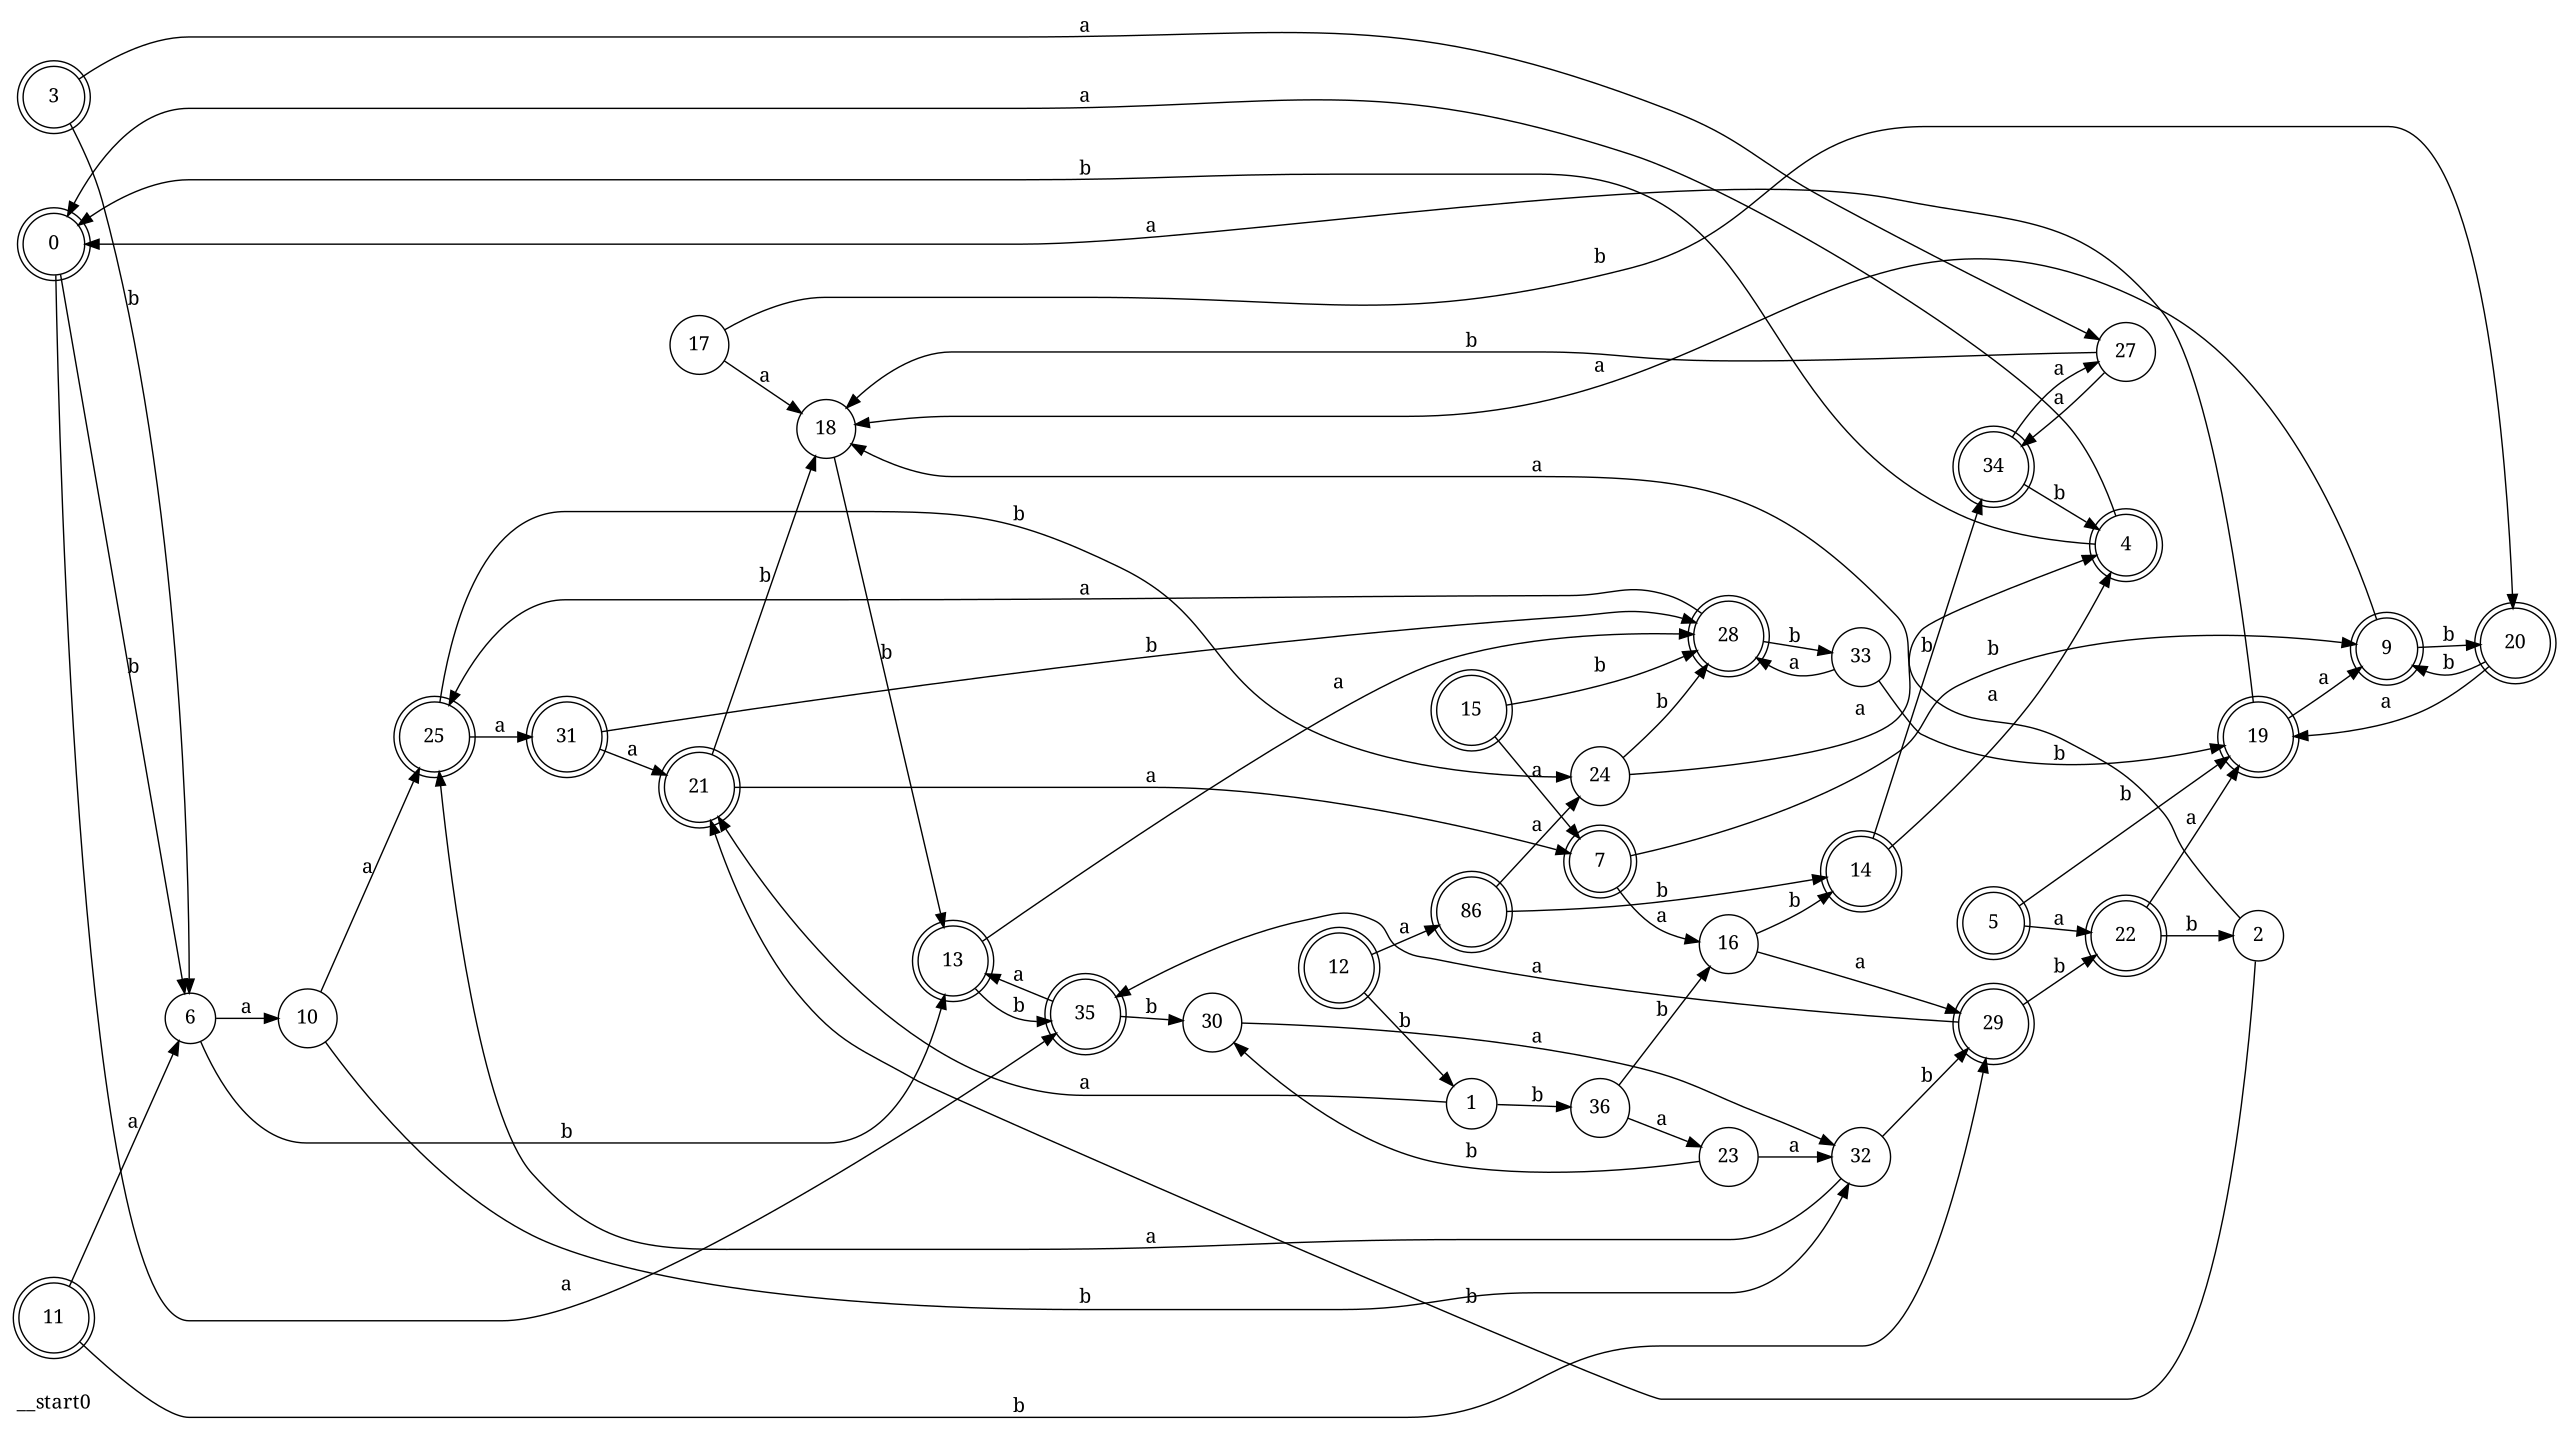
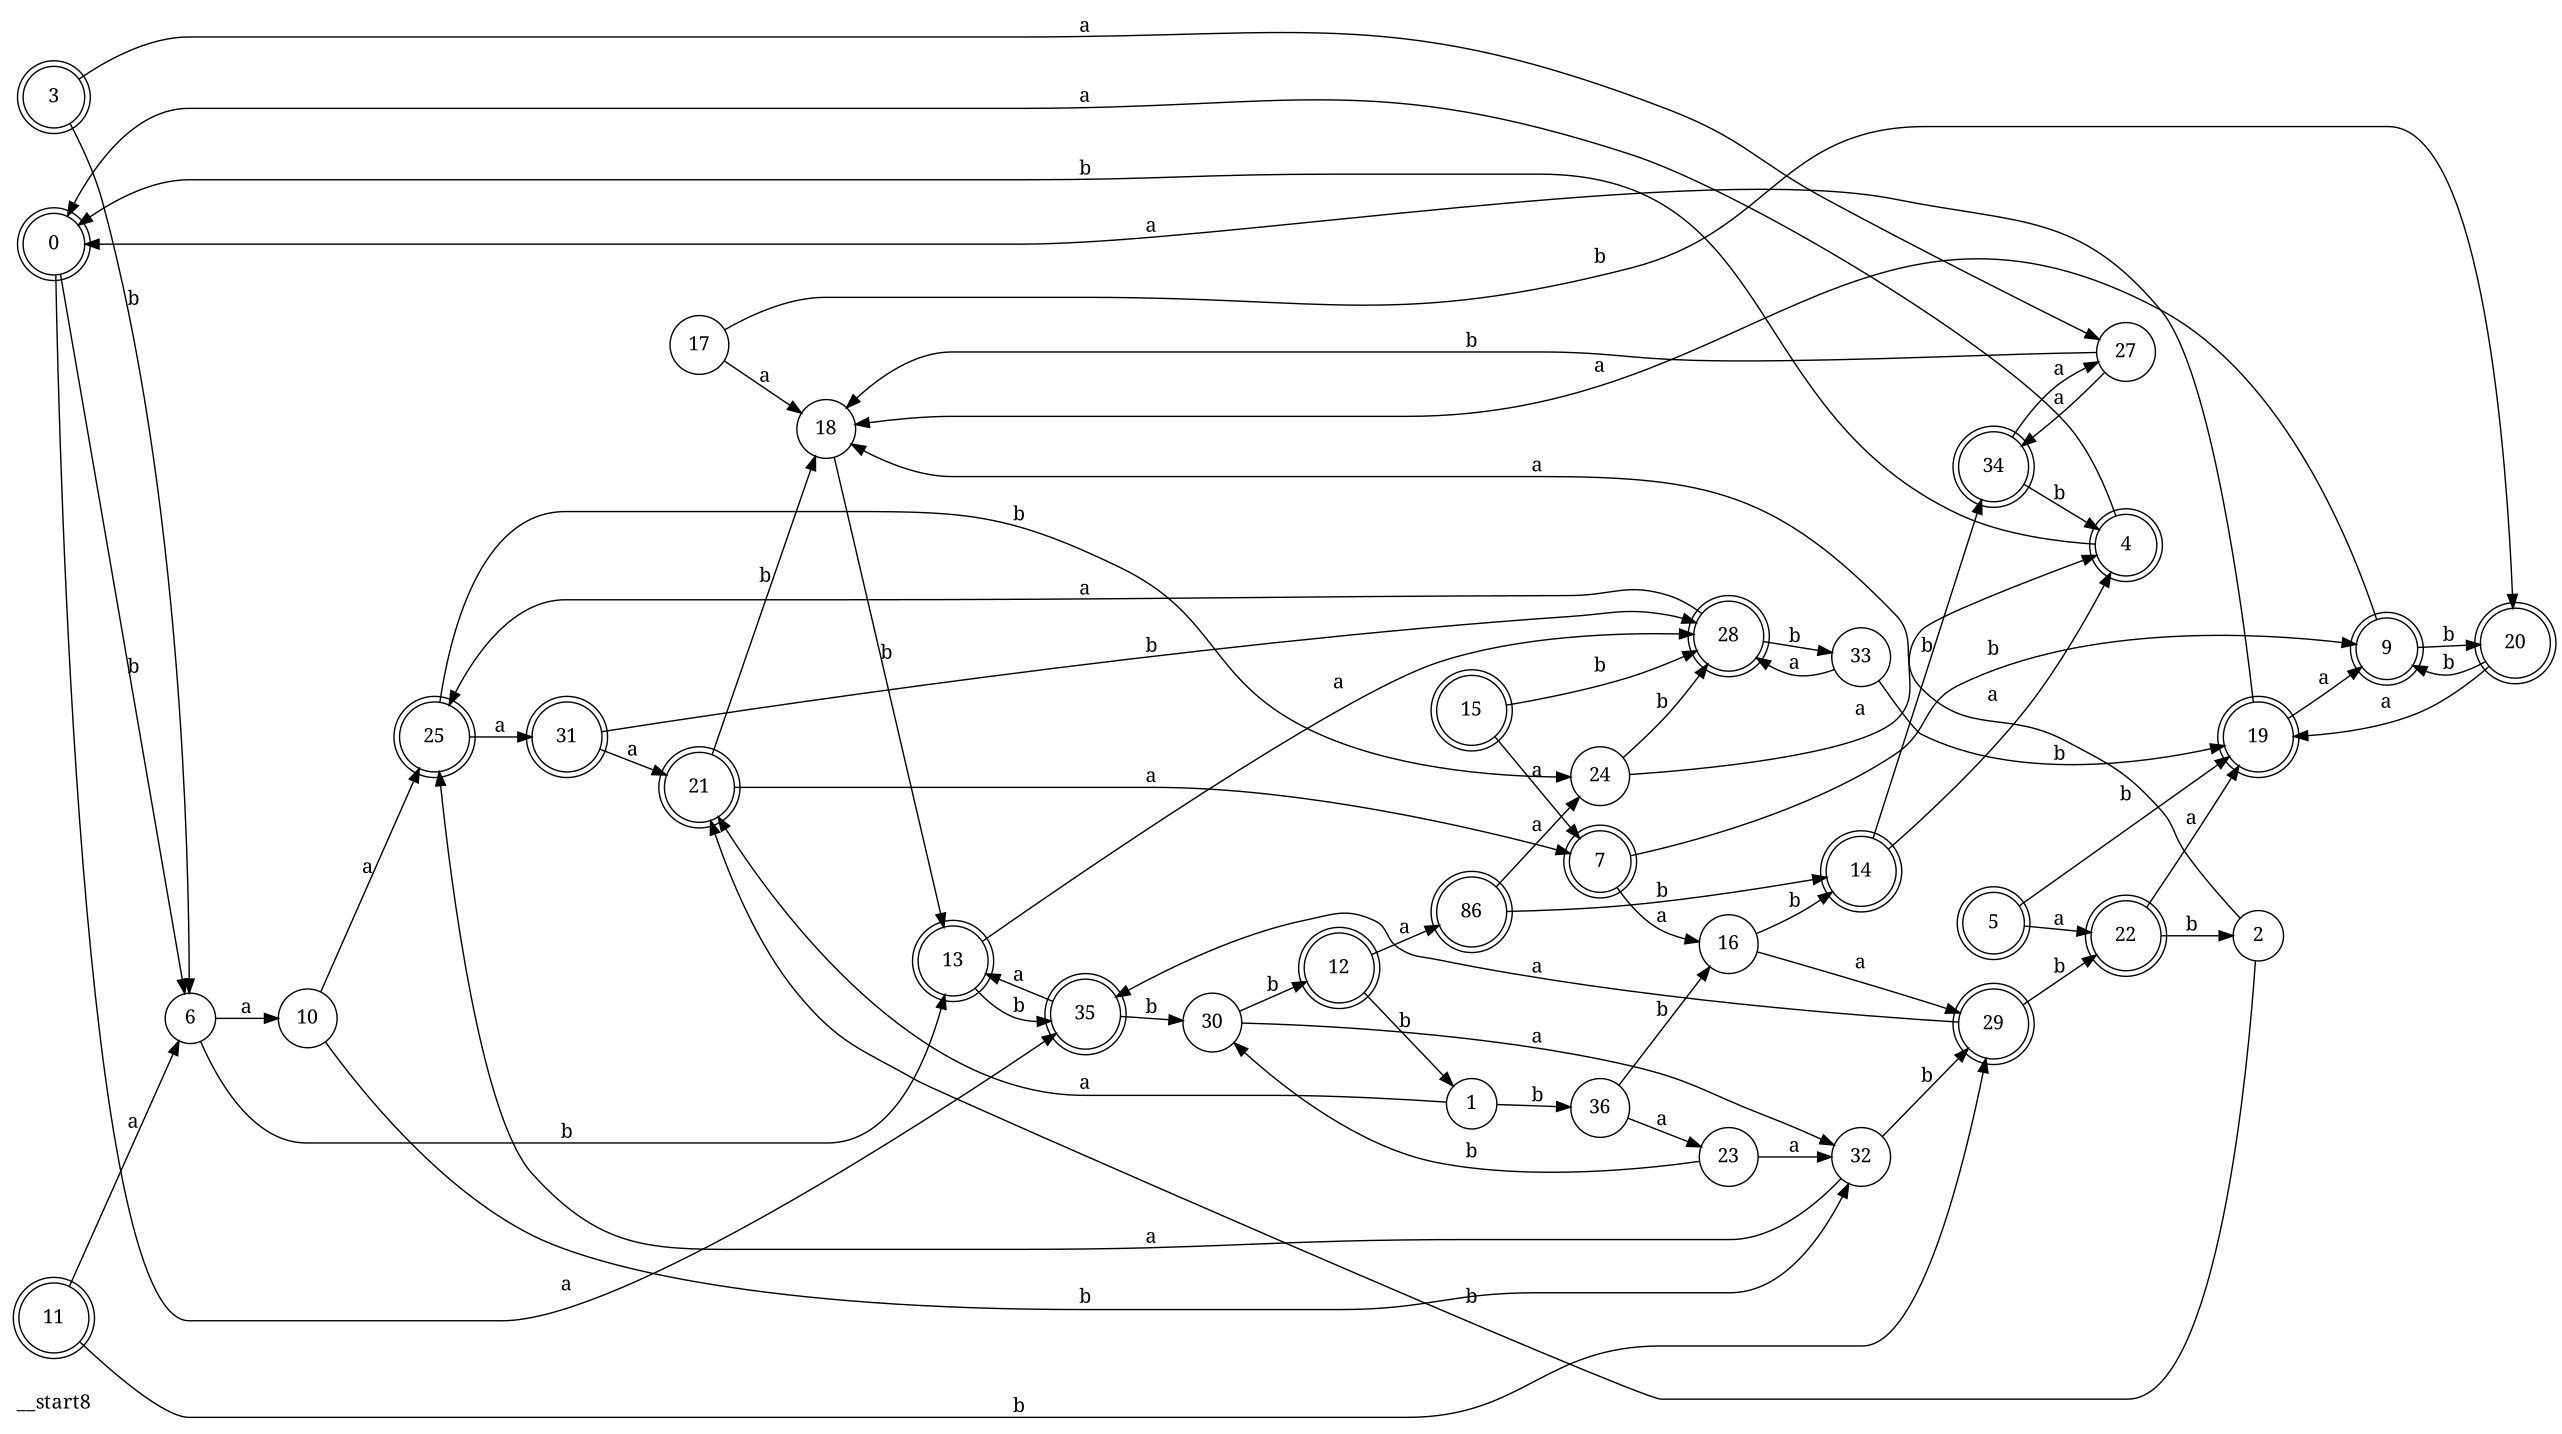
edge "30" -> "12": added, label "b"
node "__start0": label "__start0" -> "__start8"
